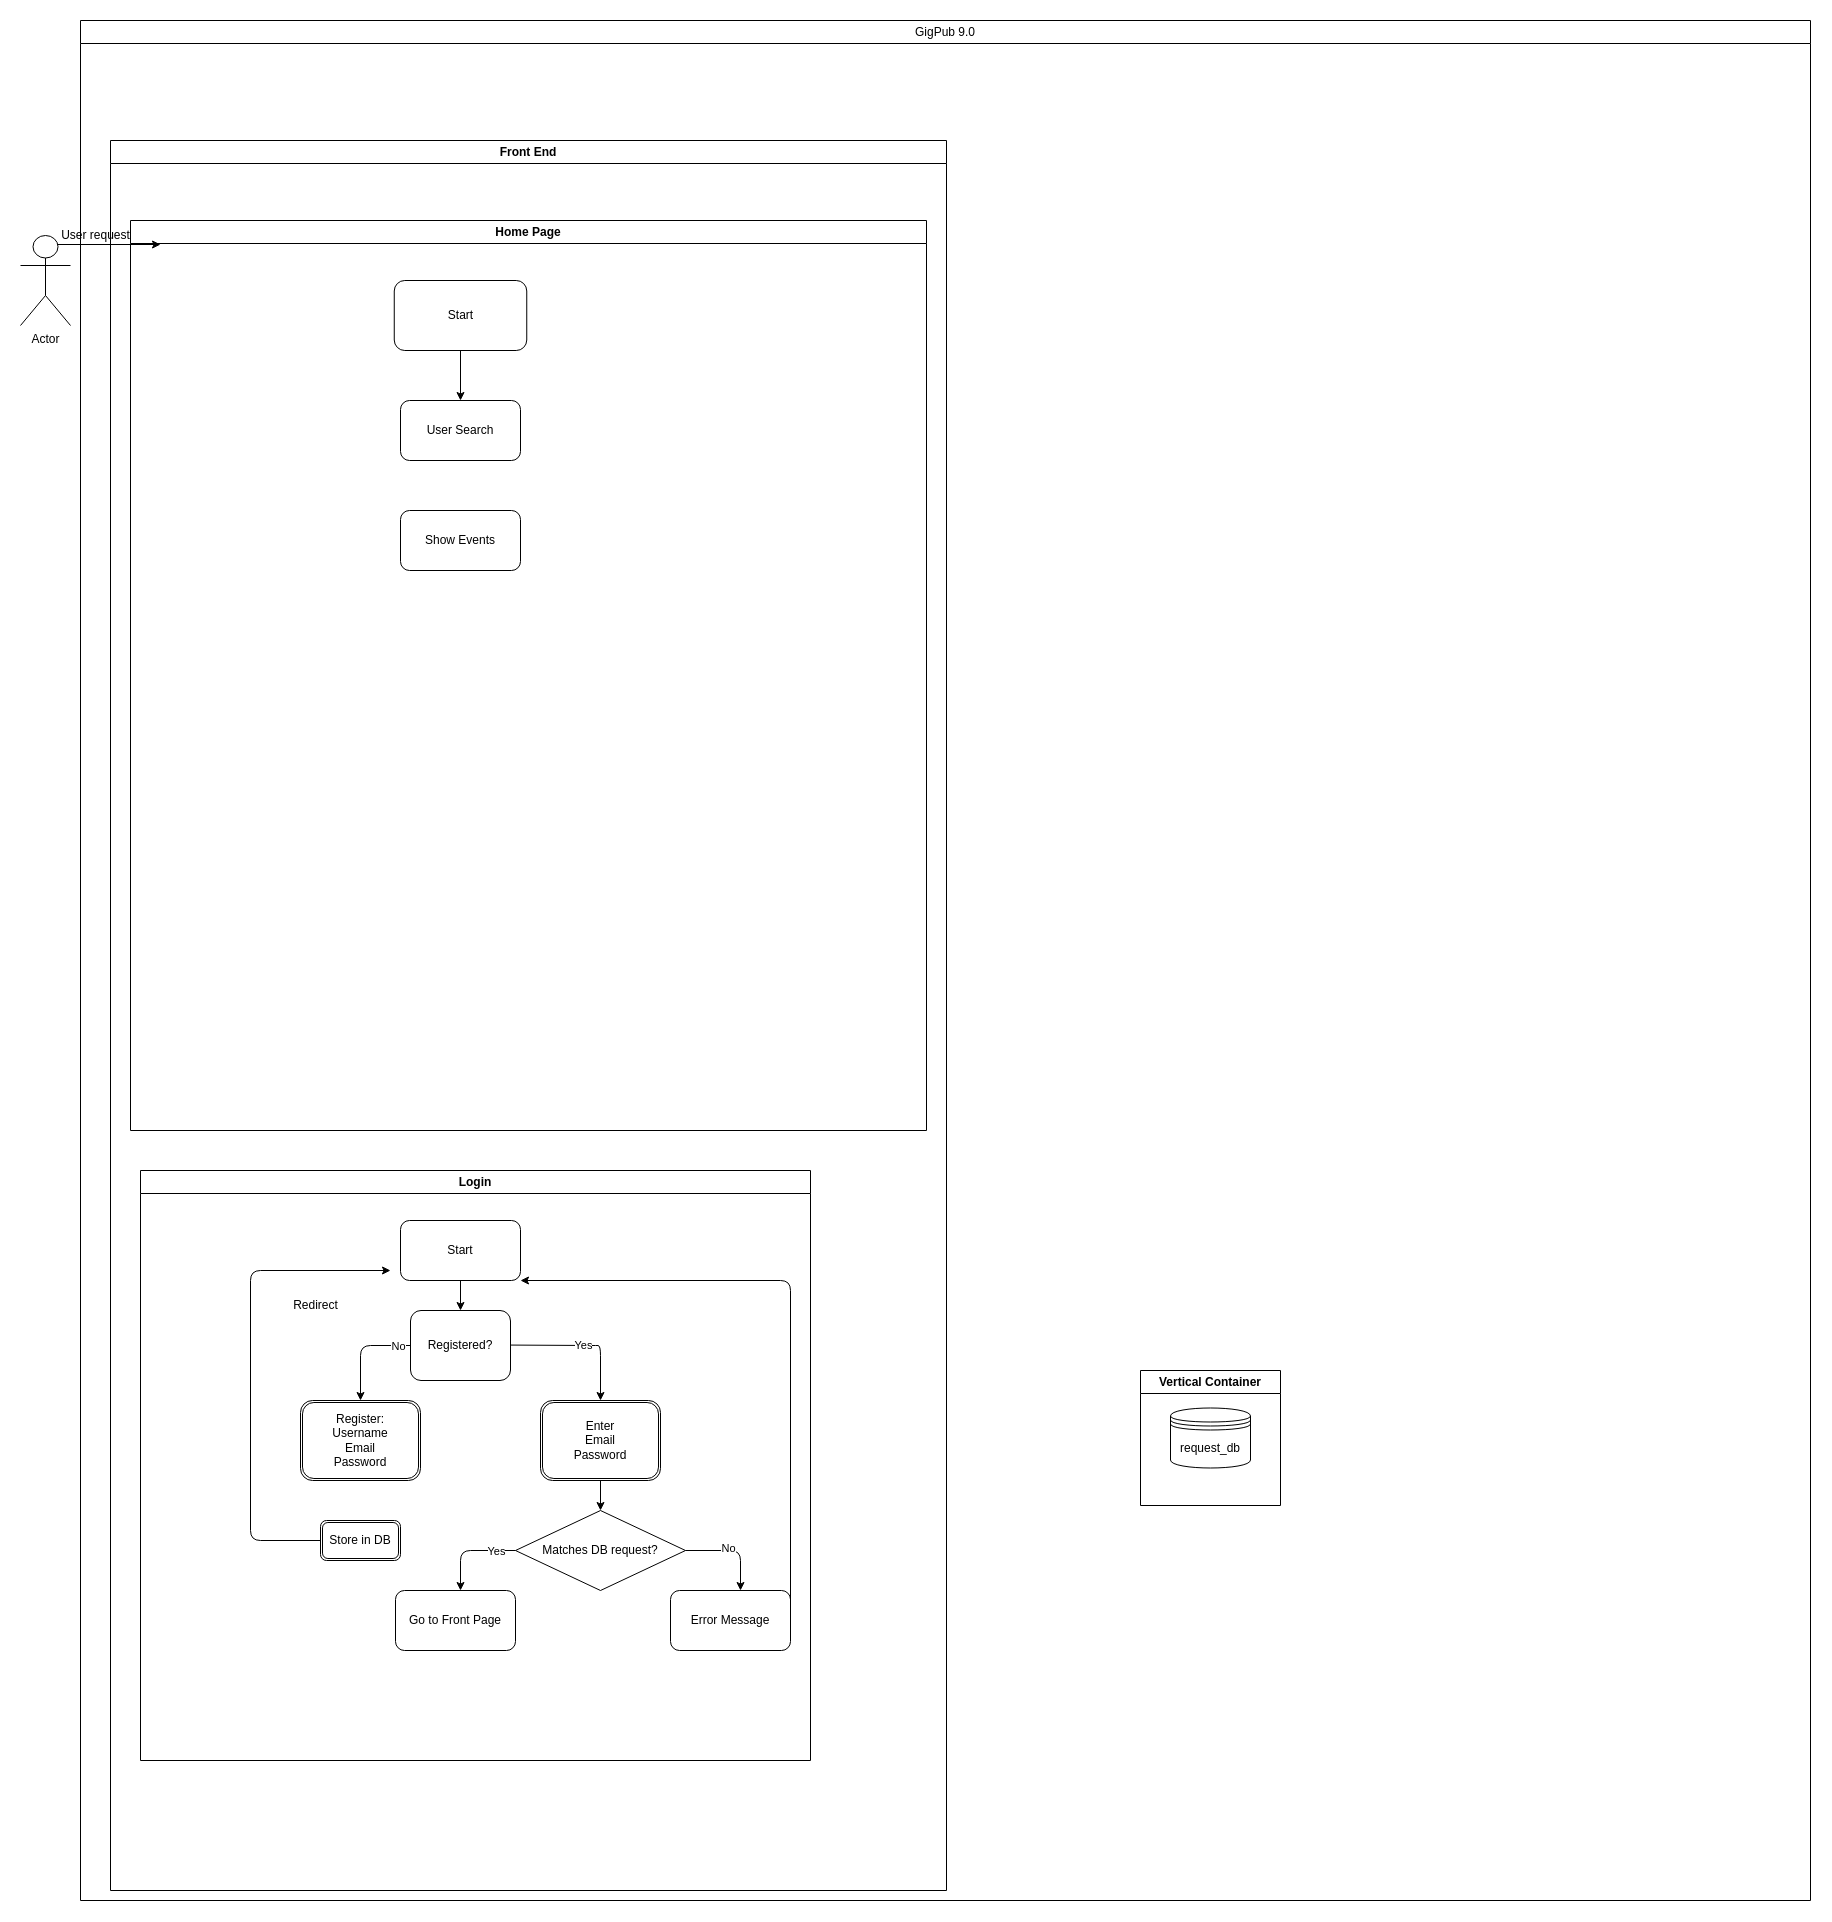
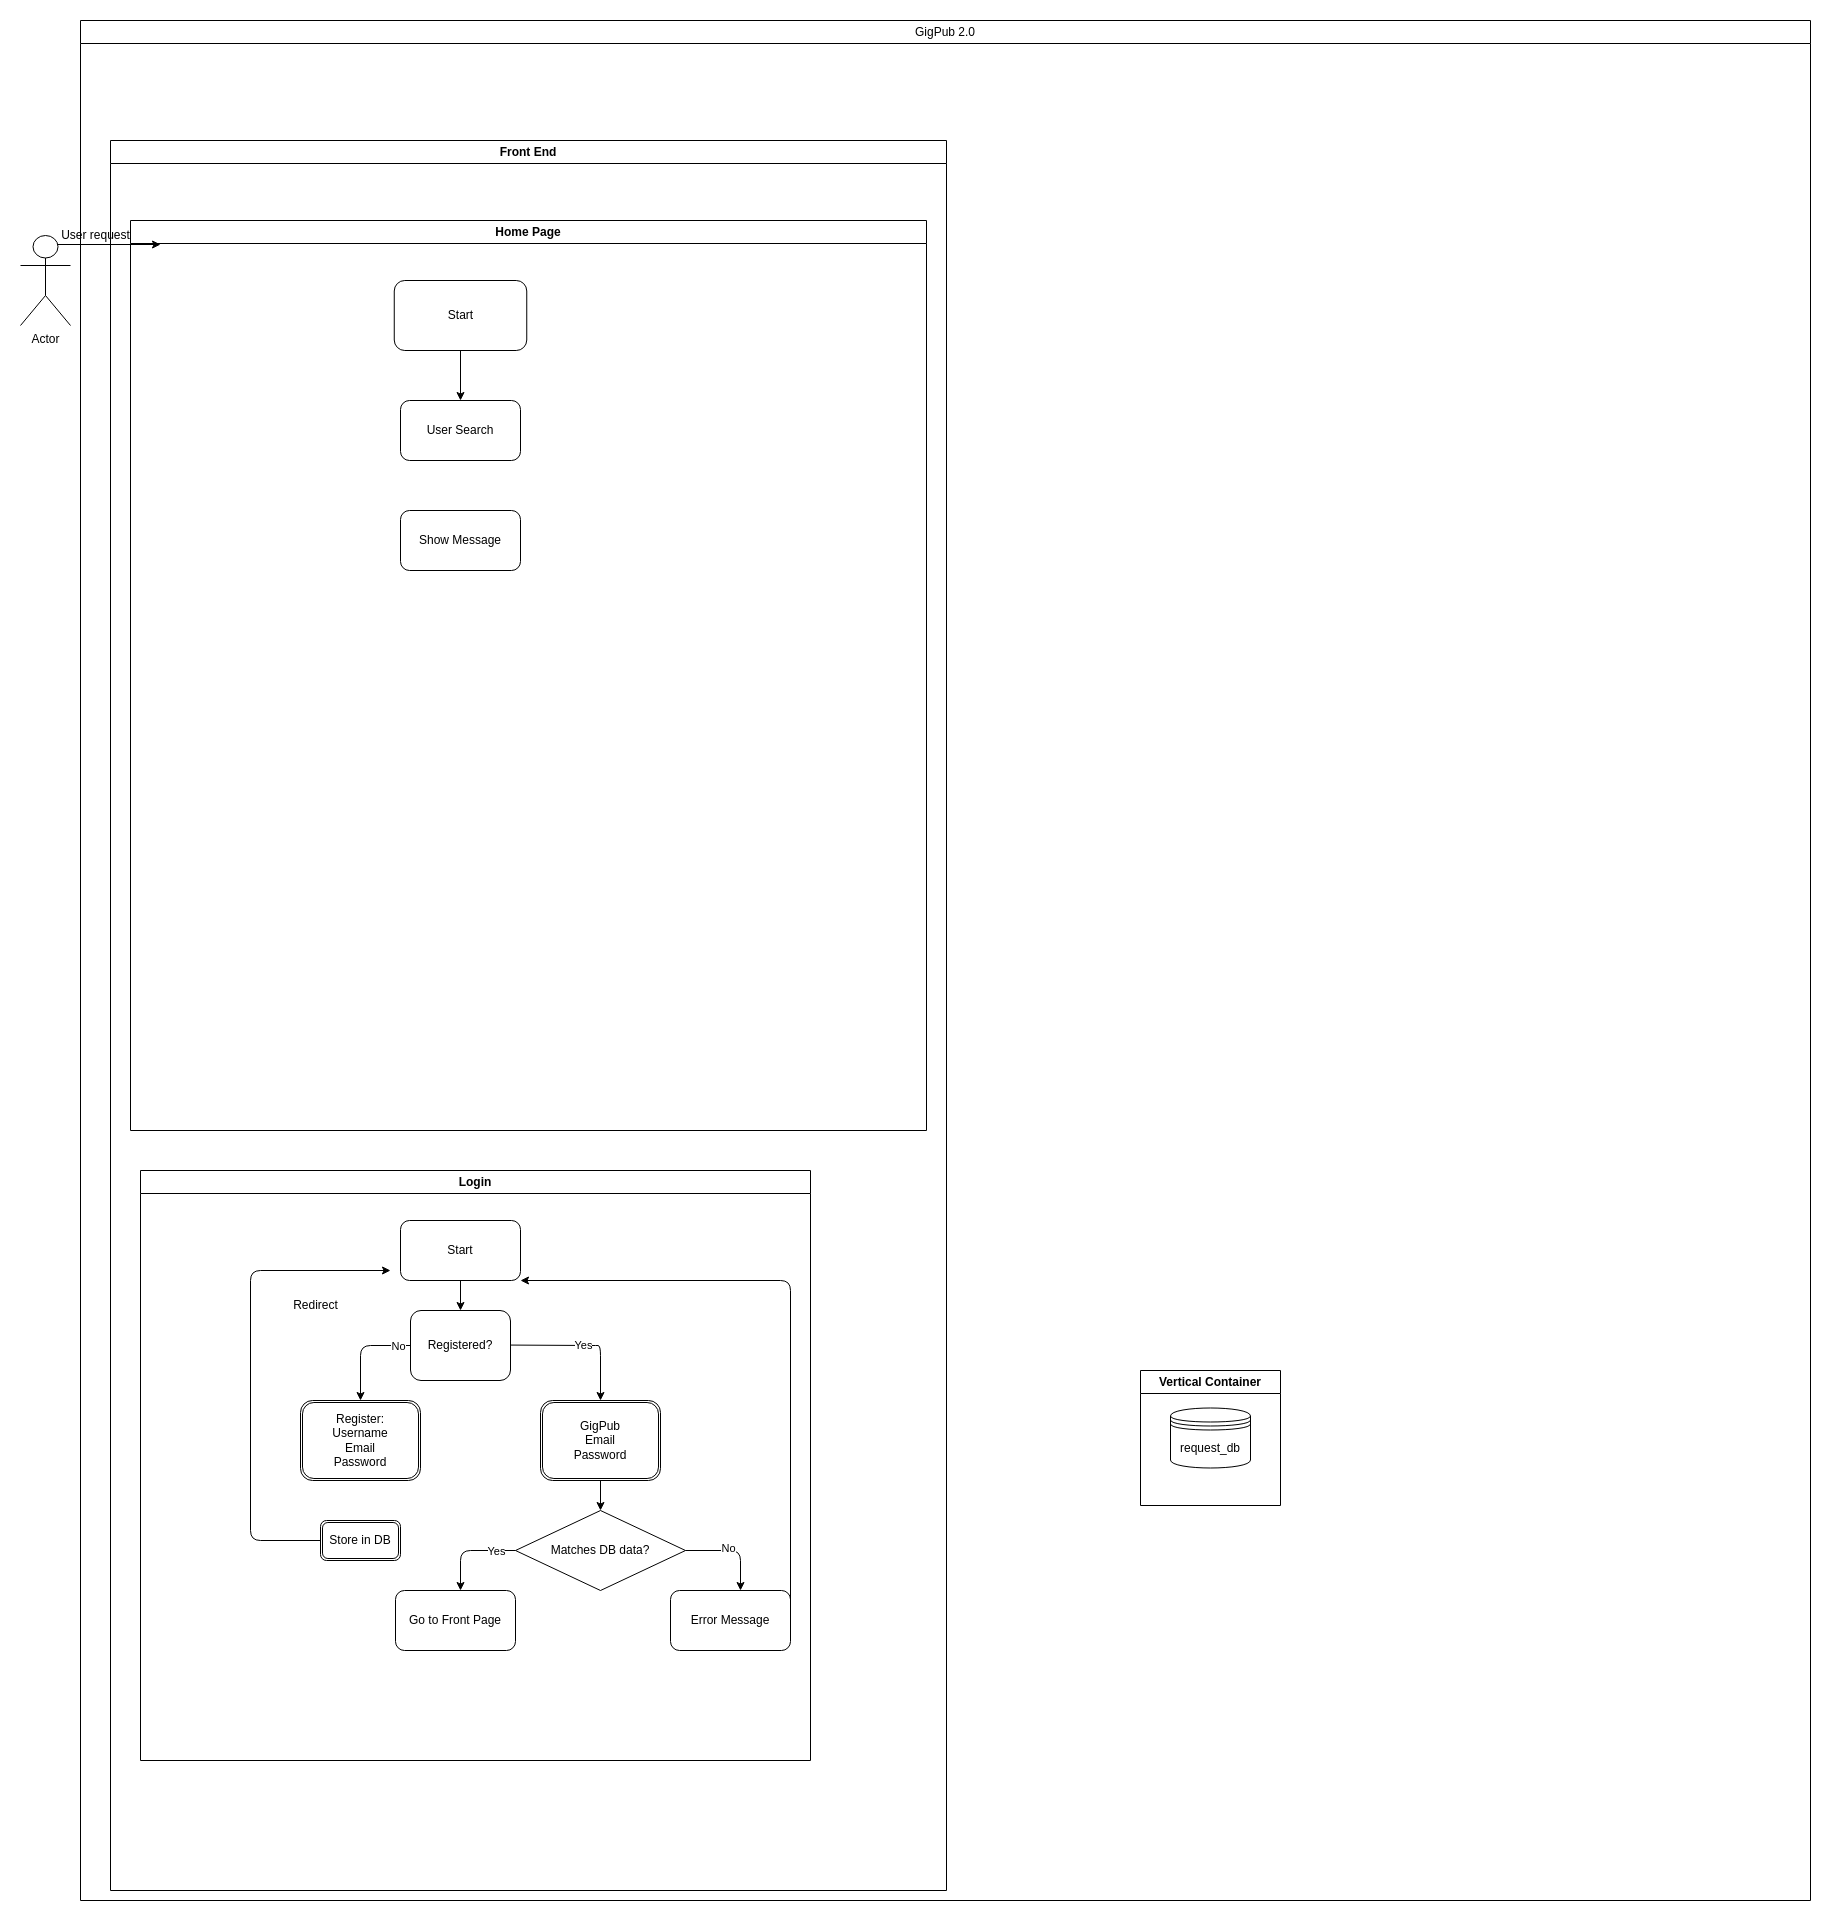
node "GigPub 9.0": label "GigPub 9.0" -> "GigPub 2.0"
node "Show Events": label "Show Events" -> "Show Message"
node "Enter Email Password": label "Enter Email Password" -> "GigPub Email Password"
node "Matches DB request?": label "Matches DB request?" -> "Matches DB data?"
